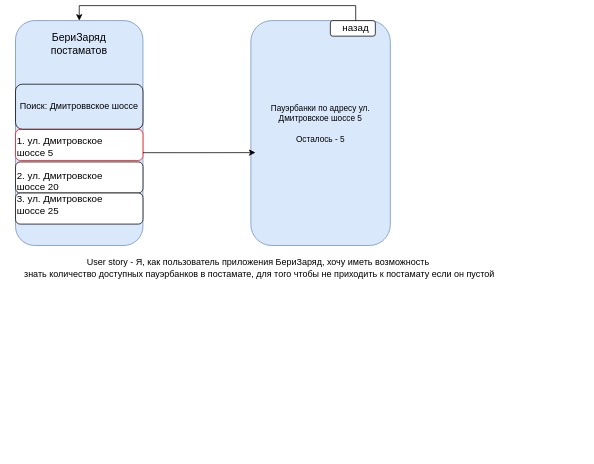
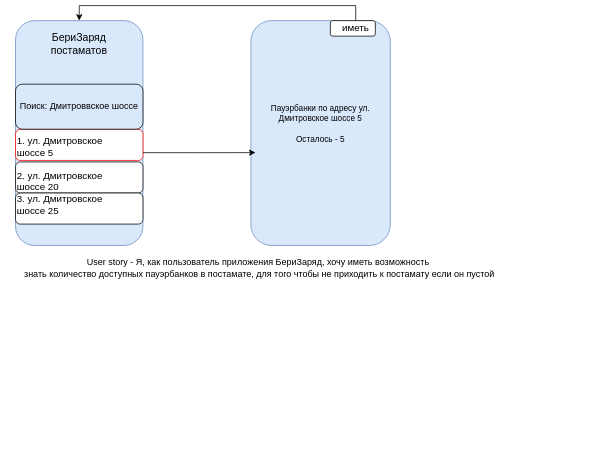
node "назад": label "назад" -> "иметь"
